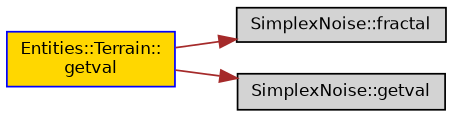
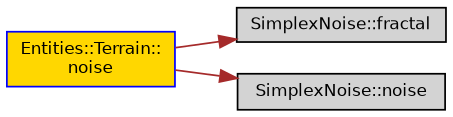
node "Entities::Terrain:: getval": label "Entities::Terrain:: getval" -> "Entities::Terrain:: noise"
node "SimplexNoise::getval": label "SimplexNoise::getval" -> "SimplexNoise::noise"
